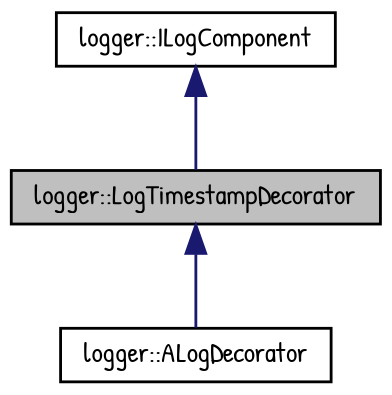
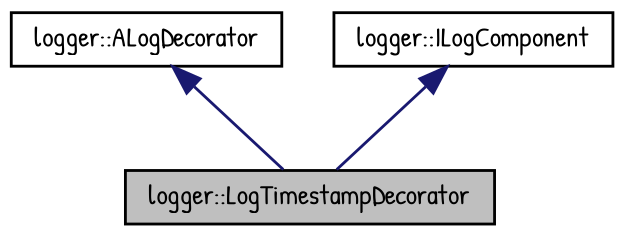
edge "logger::ALogDecorator" -> "logger::LogTimestampDecorator": reversed
